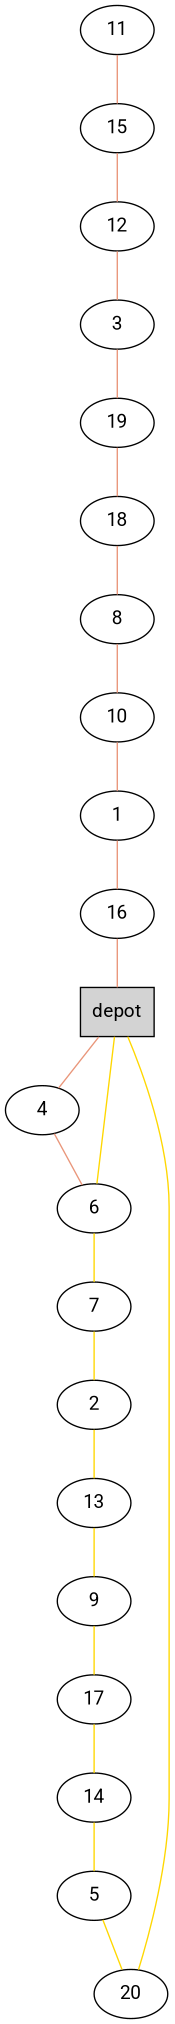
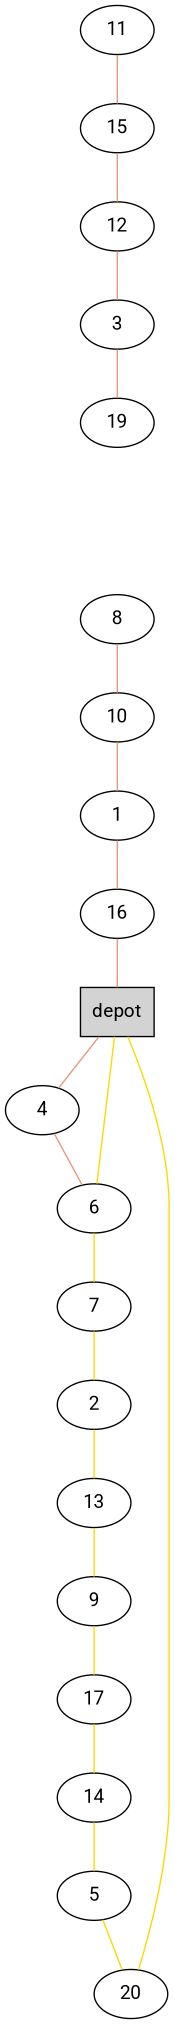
node "18": removed
